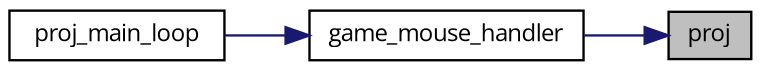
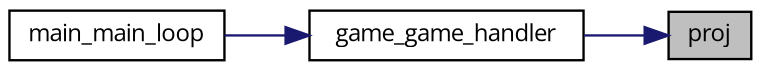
node "proj_main_loop": label "proj_main_loop" -> "main_main_loop"
node "game_mouse_handler": label "game_mouse_handler" -> "game_game_handler"
